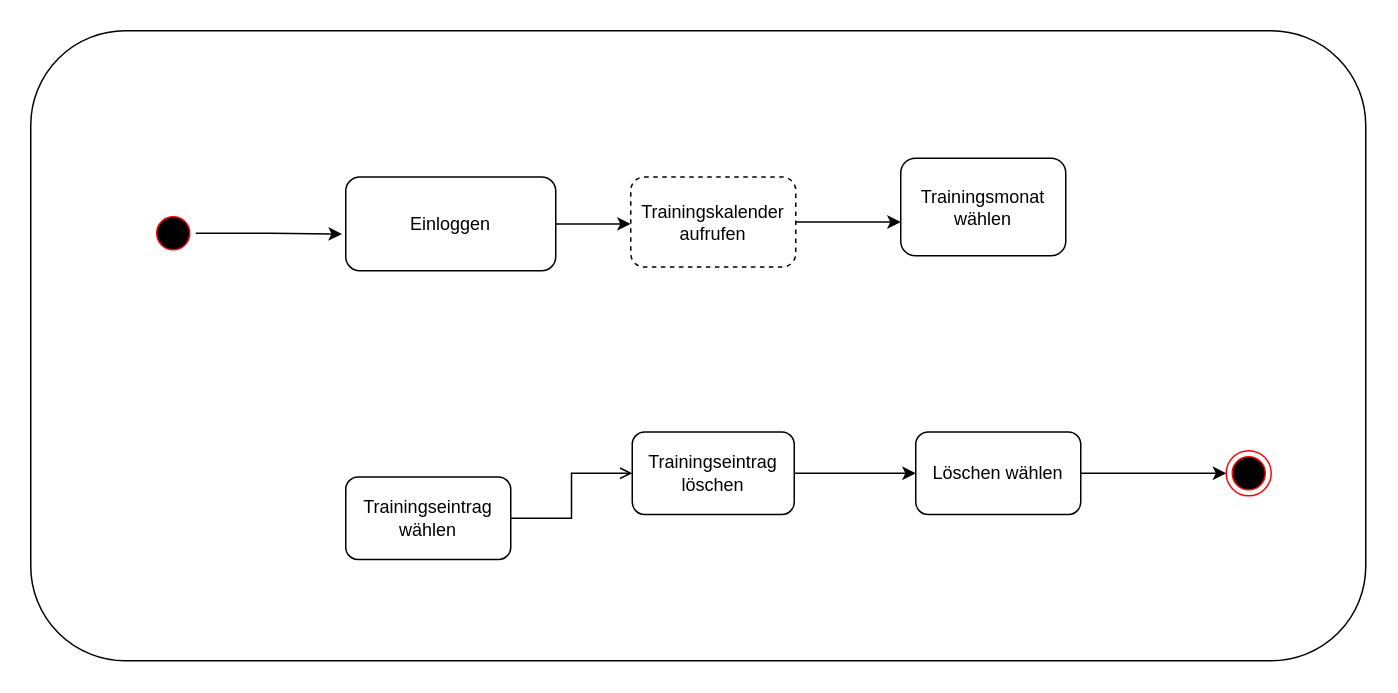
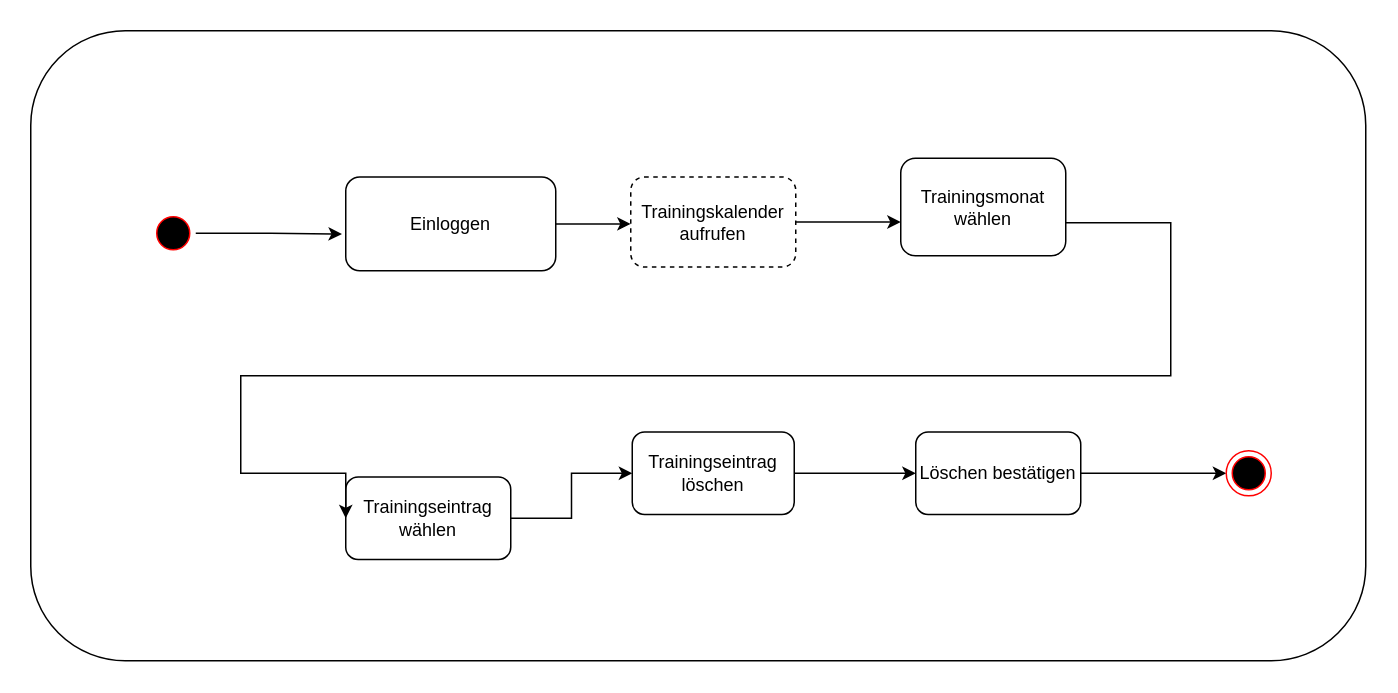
edge "Trainingsmonat wählen" -> "Trainingseintrag wählen": added
edge "Trainingseintrag wählen" -> "Trainingseintrag löschen": arrowhead open -> classic
node "Löschen wählen": label "Löschen wählen" -> "Löschen bestätigen"
